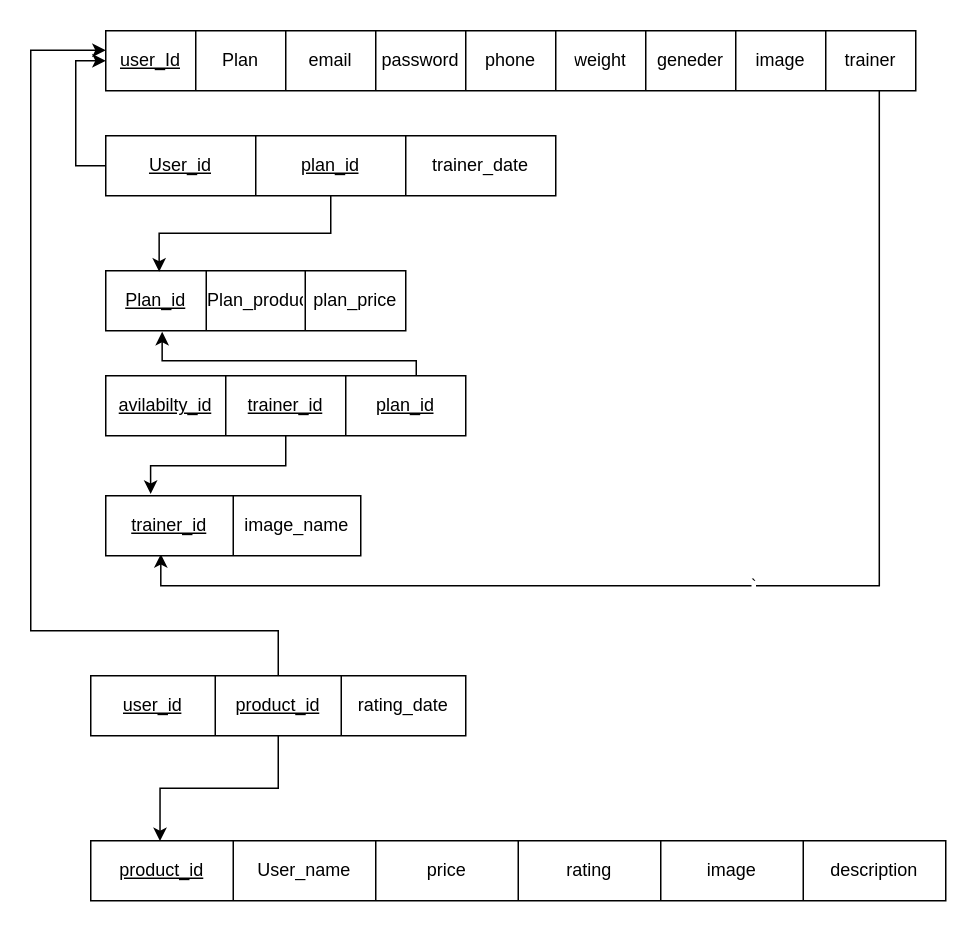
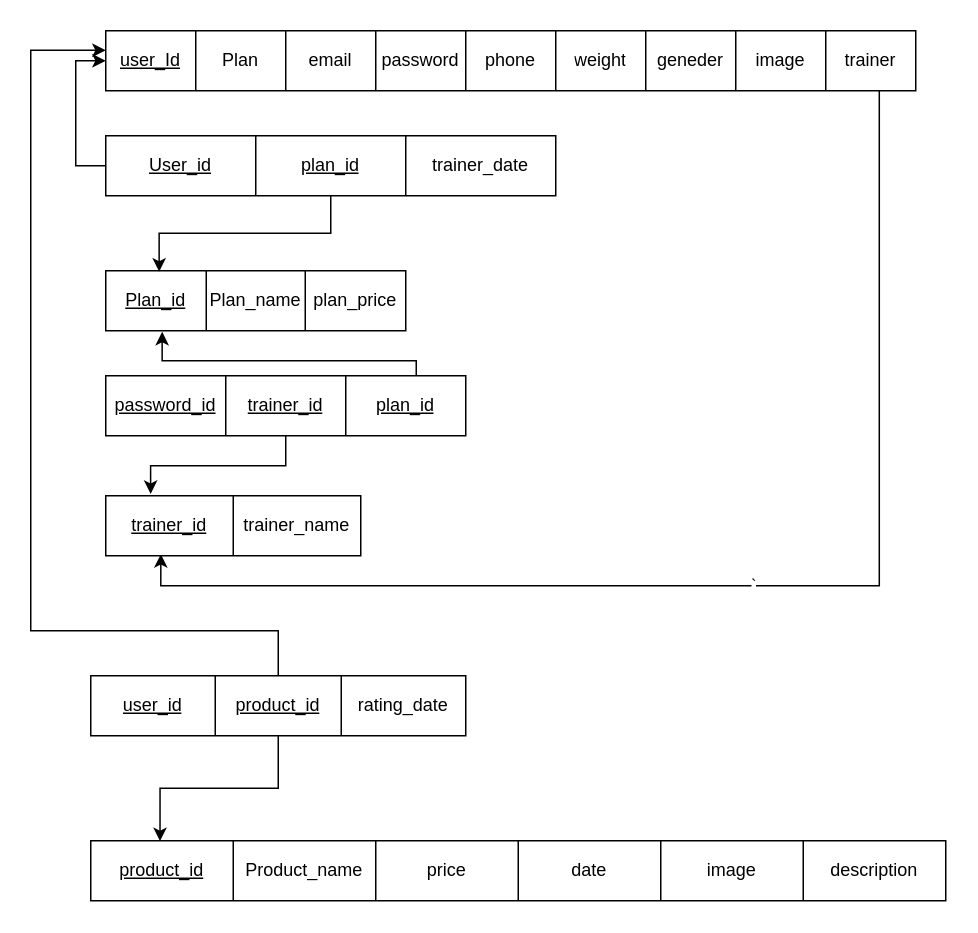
node "Plan_product": label "Plan_product" -> "Plan_name"
node "avilabilty_id": label "avilabilty_id" -> "password_id"
node "image_name": label "image_name" -> "trainer_name"
node "User_name": label "User_name" -> "Product_name"
node "rating": label "rating" -> "date"
